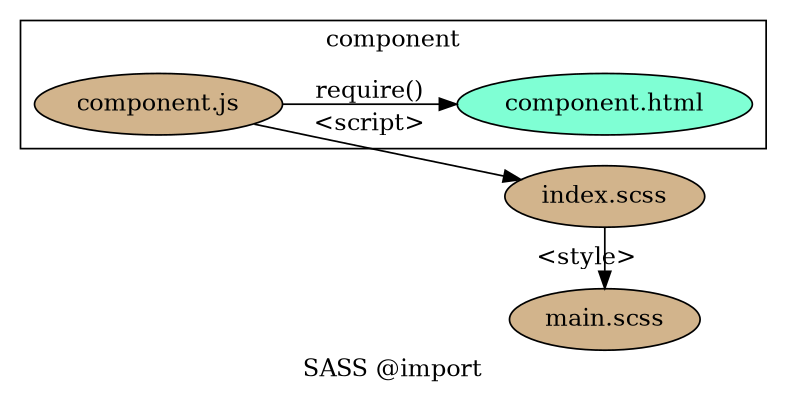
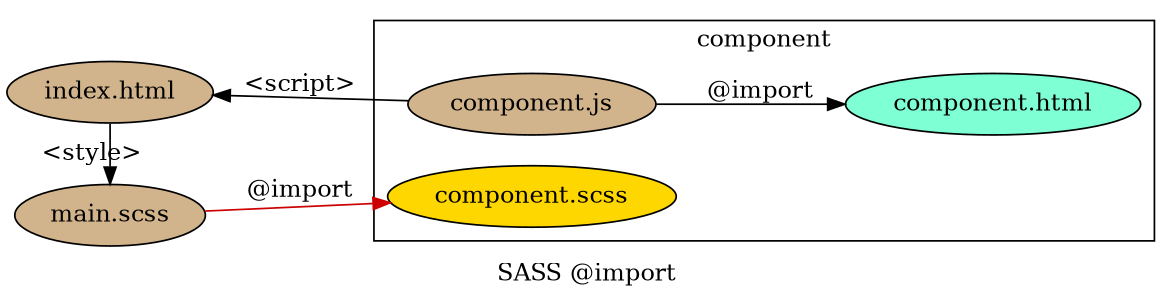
edge "component.js" -> "component.html": label "require()" -> "@import"
node "component.scss": added
node "index.scss": label "index.scss" -> "index.html"
